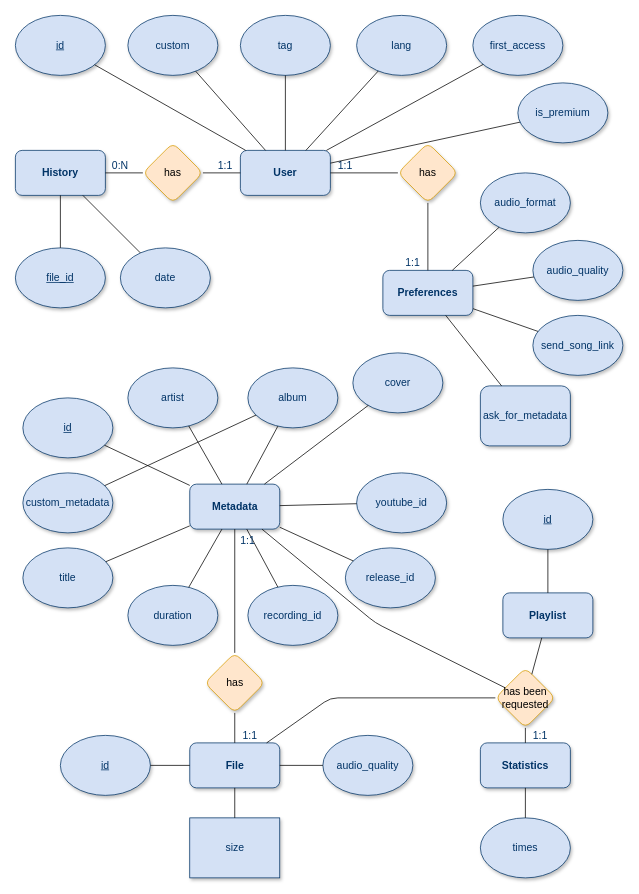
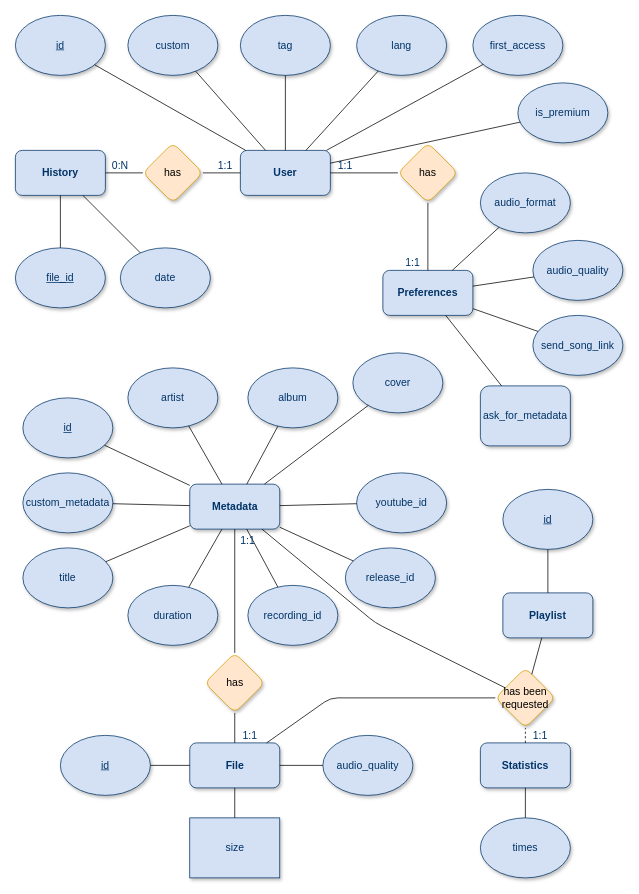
edge "album" -- "custom_metadata": now "Metadata" -- "custom_metadata"
edge "has been requested" -- "Statistics": style solid -> dashed
